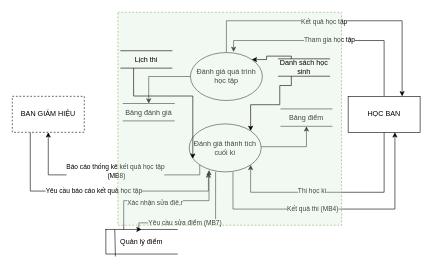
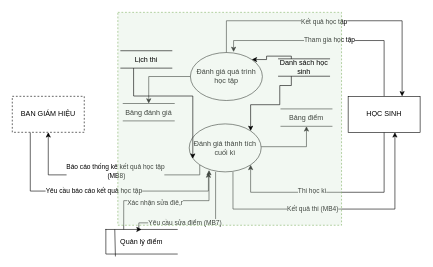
node "HỌC BAN": label "HỌC BAN" -> "HỌC SINH"
